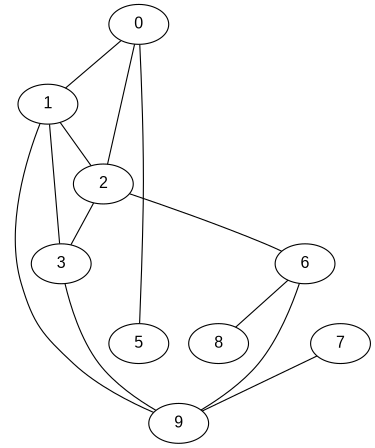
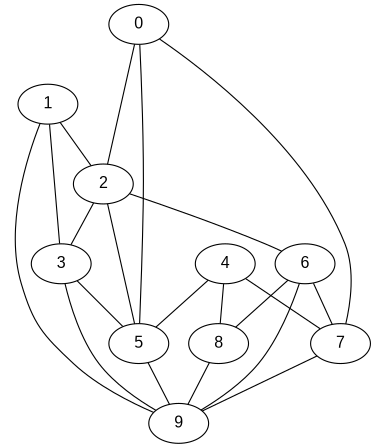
edge "0" -- "1": now "0" -- "7"
edge "2" -- "5": added
node "4": added
edge "3" -- "5": added
edge "6" -- "7": added
edge "5" -- "9": added
edge "8" -- "9": added
